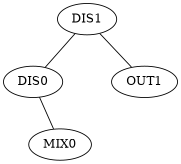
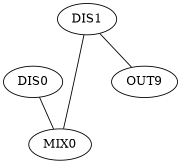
edge "DIS1" -- "DIS0": now "DIS1" -- "MIX0"
node "OUT1": label "OUT1" -> "OUT9"
